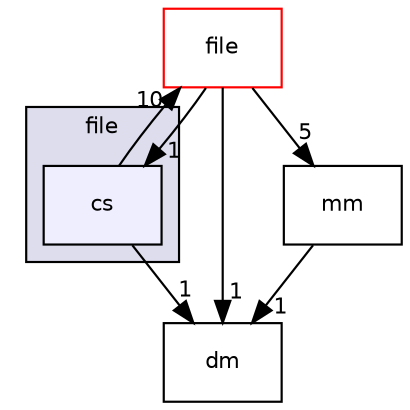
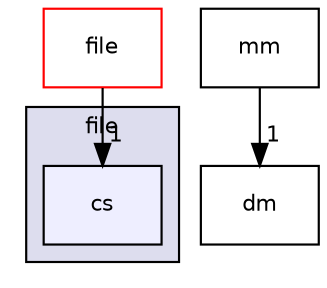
edge "file" -> "mm": removed
edge "cs" -> "file": removed
edge "file" -> "dm": removed
edge "cs" -> "dm": removed
